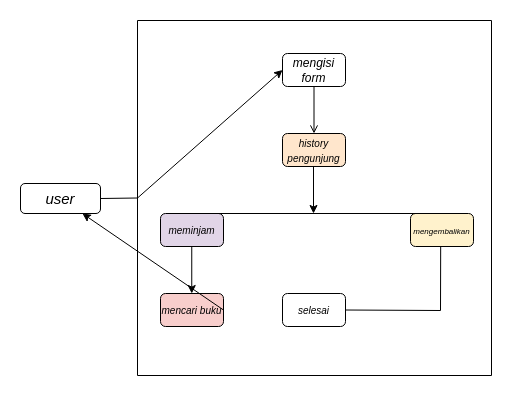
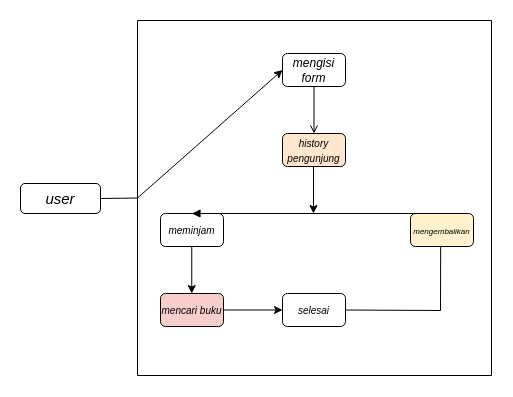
edge "meminjam" -- "mengembalikan": arrowhead none -> block
node "meminjam": fillcolor #e1d5e7 -> #ffffff
edge "mencari buku" -> "user": now "mencari buku" -> "selesai"
